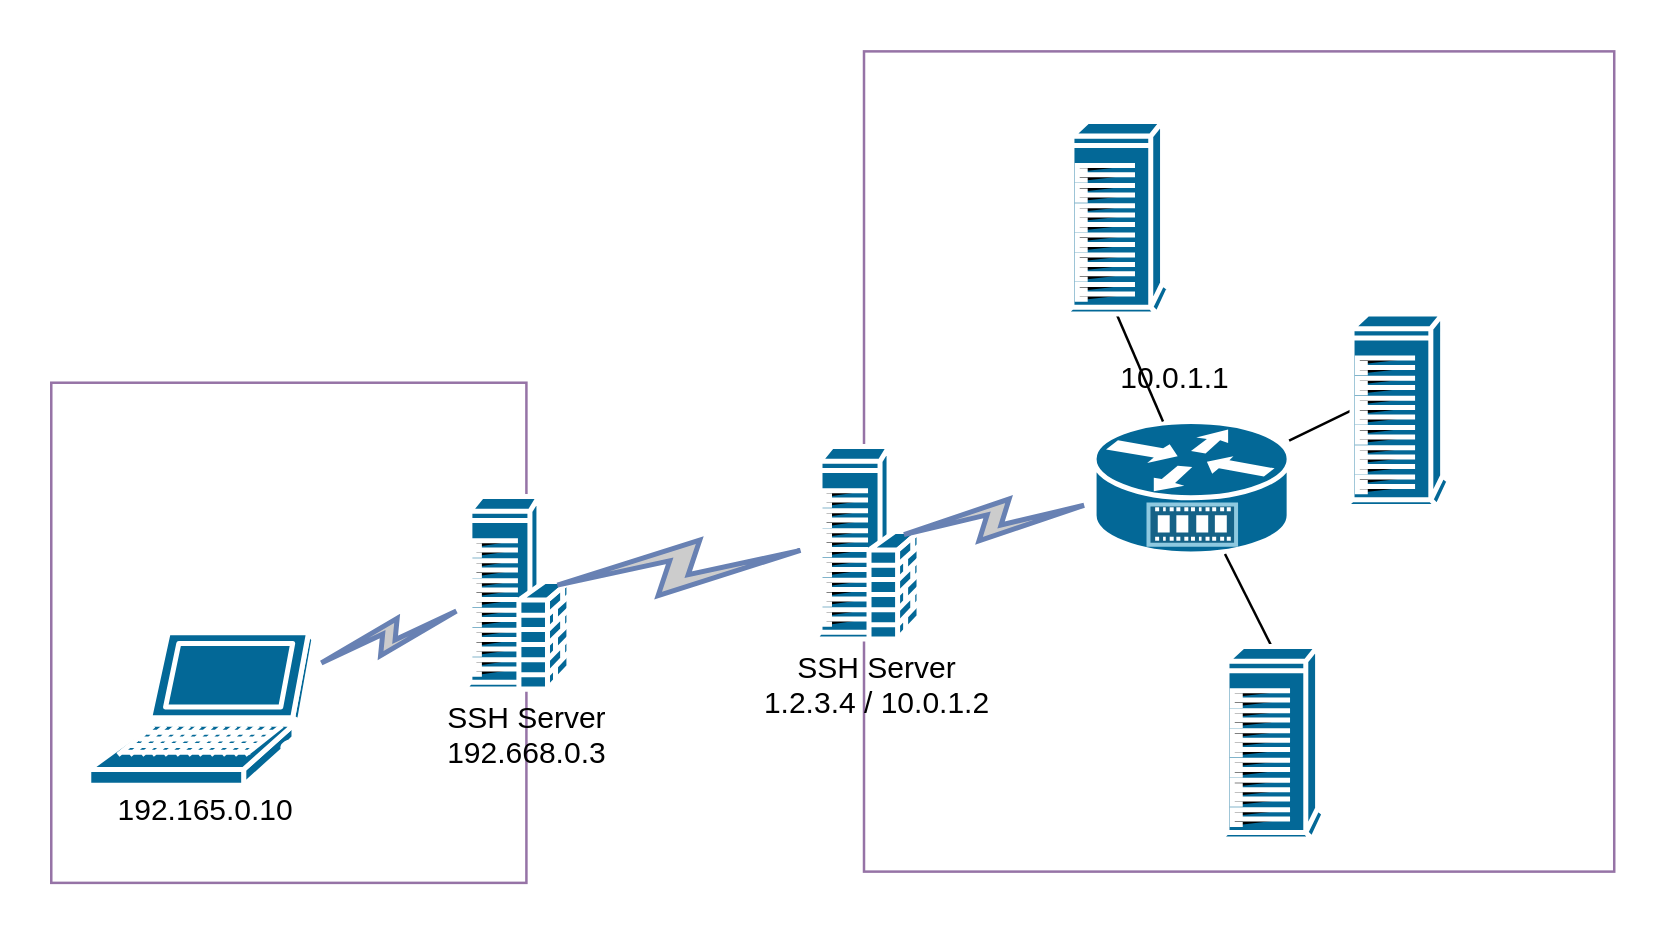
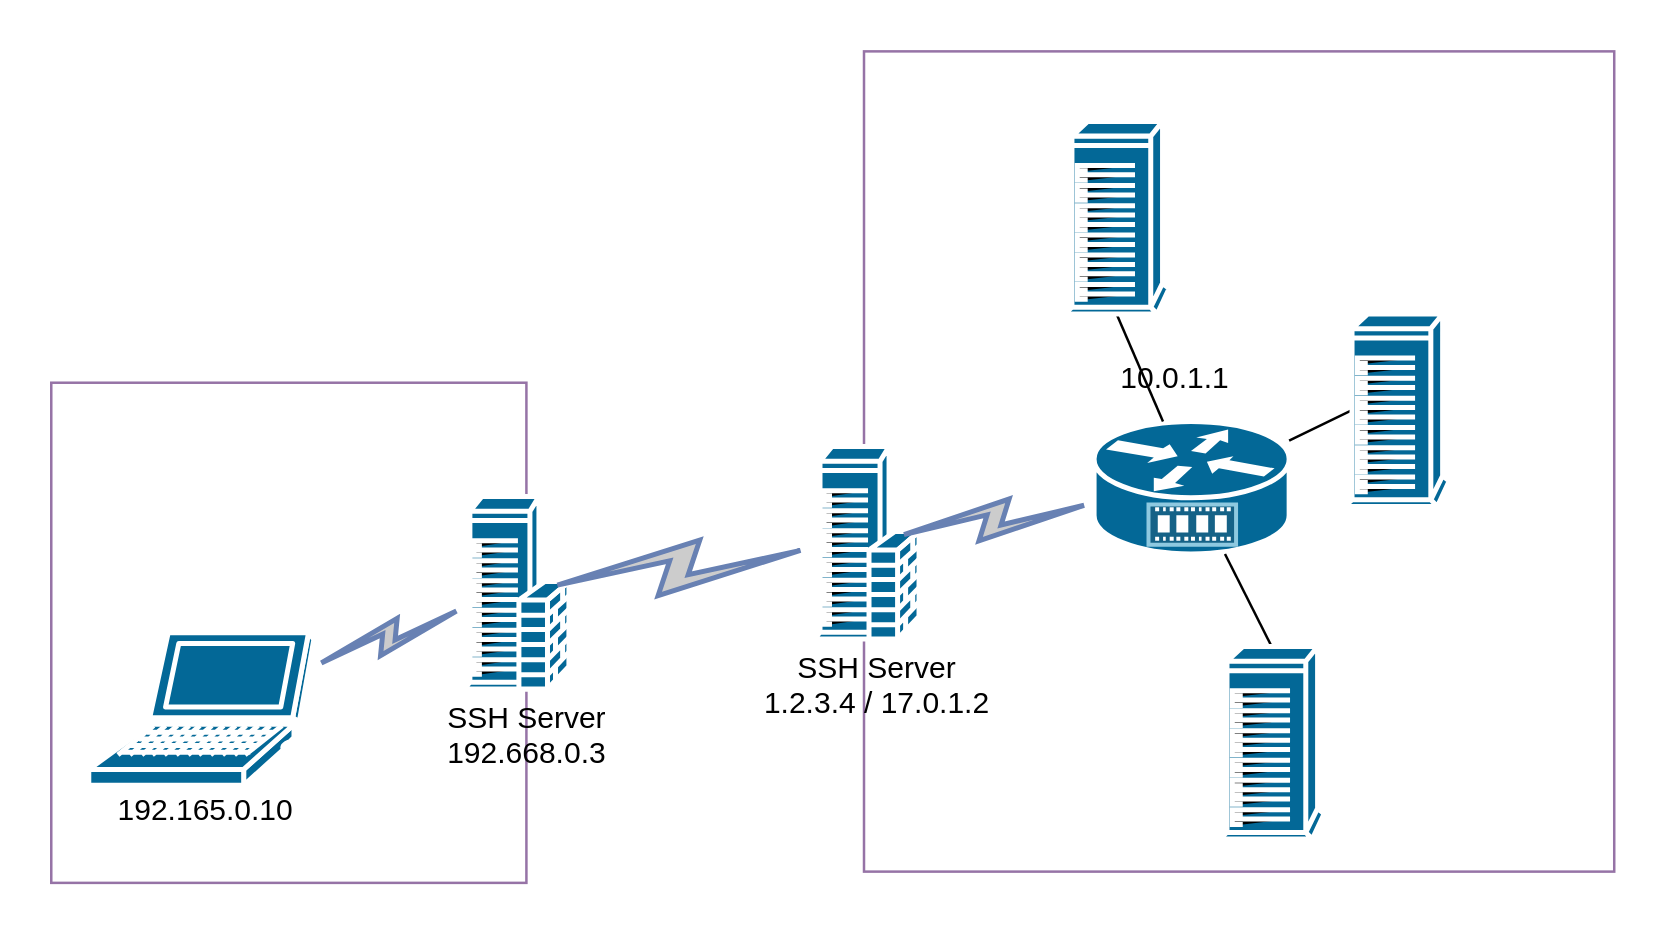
node "SSH Server 1.2.3.4 / 10.0.1.2": label "SSH Server 1.2.3.4 / 10.0.1.2" -> "SSH Server 1.2.3.4 / 17.0.1.2"
